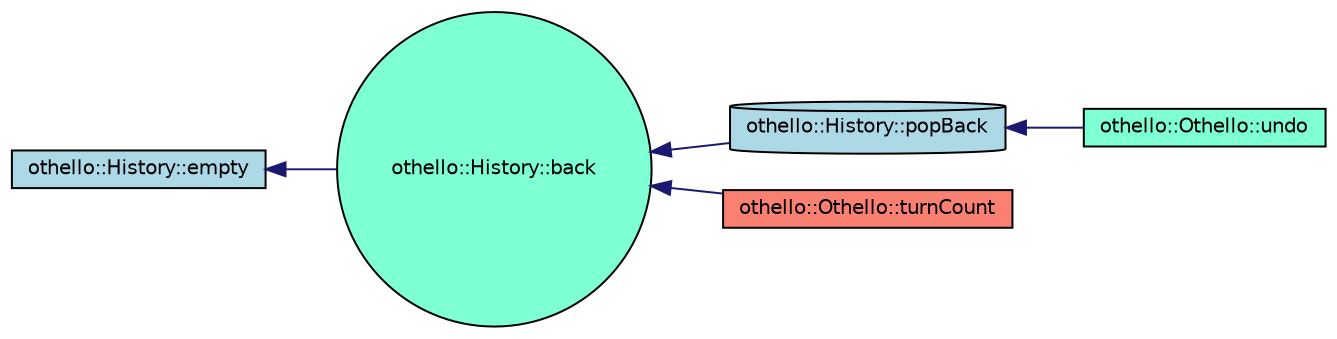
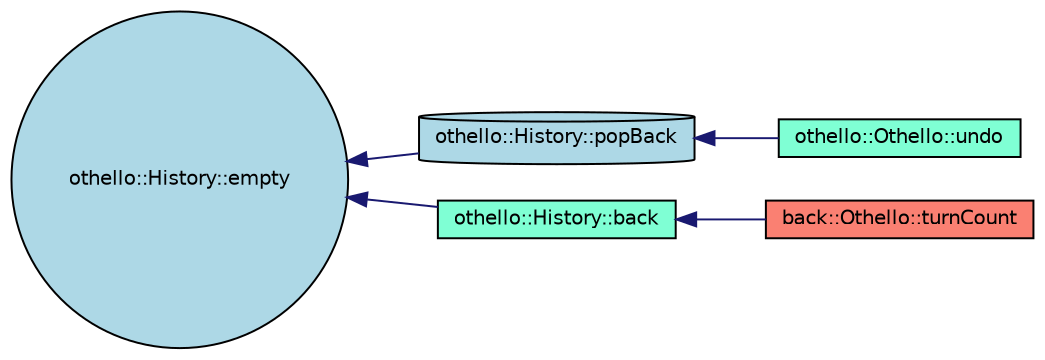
edge "othello::History::popBack" -> "othello::History::back": now "othello::History::popBack" -> "othello::History::empty"
node "othello::History::empty": shape box -> circle
node "othello::History::back": shape circle -> box
node "othello::Othello::turnCount": label "othello::Othello::turnCount" -> "back::Othello::turnCount"
